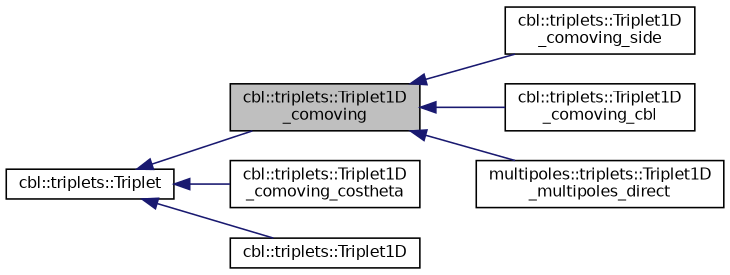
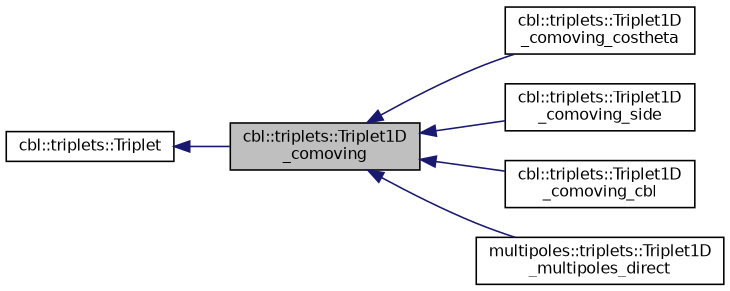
edge "cbl::triplets::Triplet1D _comoving_costheta" -> "cbl::triplets::Triplet": now "cbl::triplets::Triplet1D _comoving_costheta" -> "cbl::triplets::Triplet1D _comoving"
node "cbl::triplets::Triplet1D": removed
